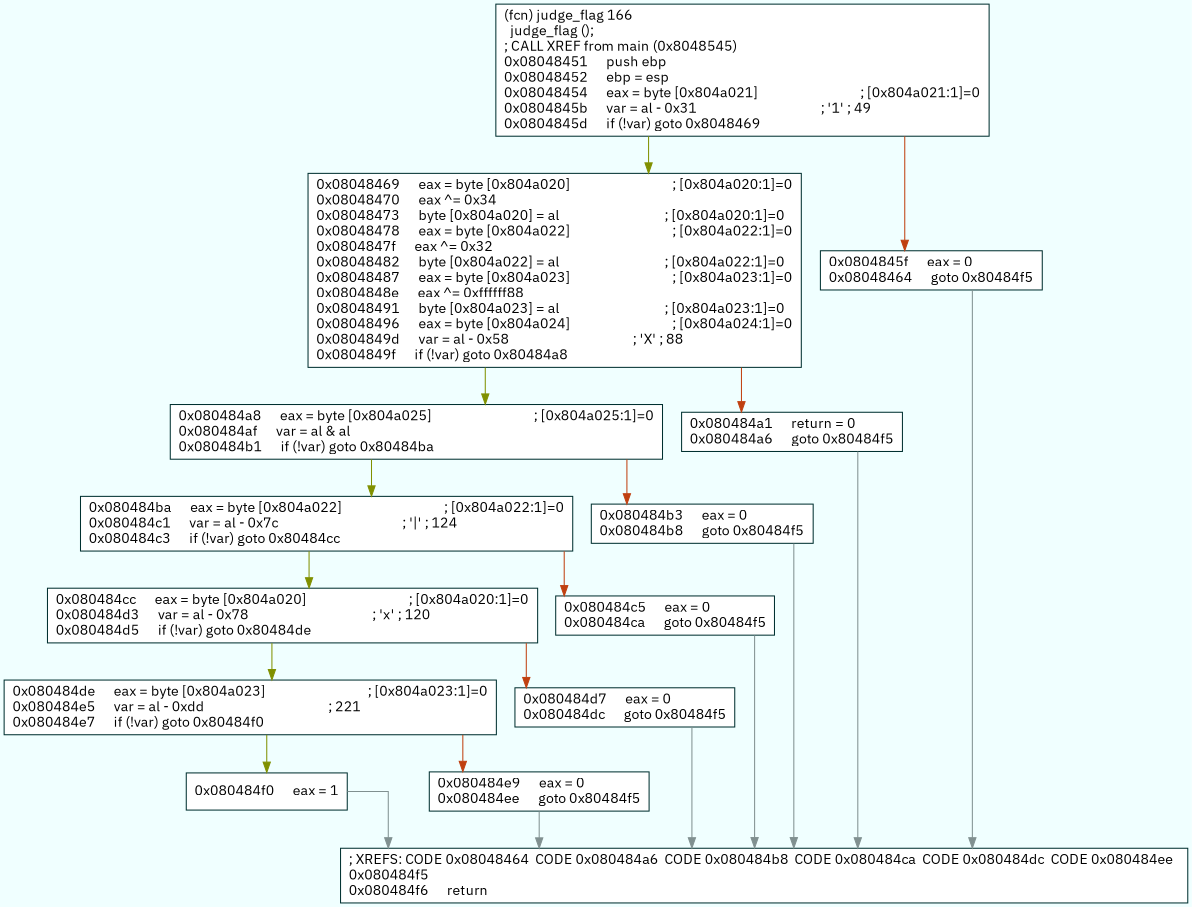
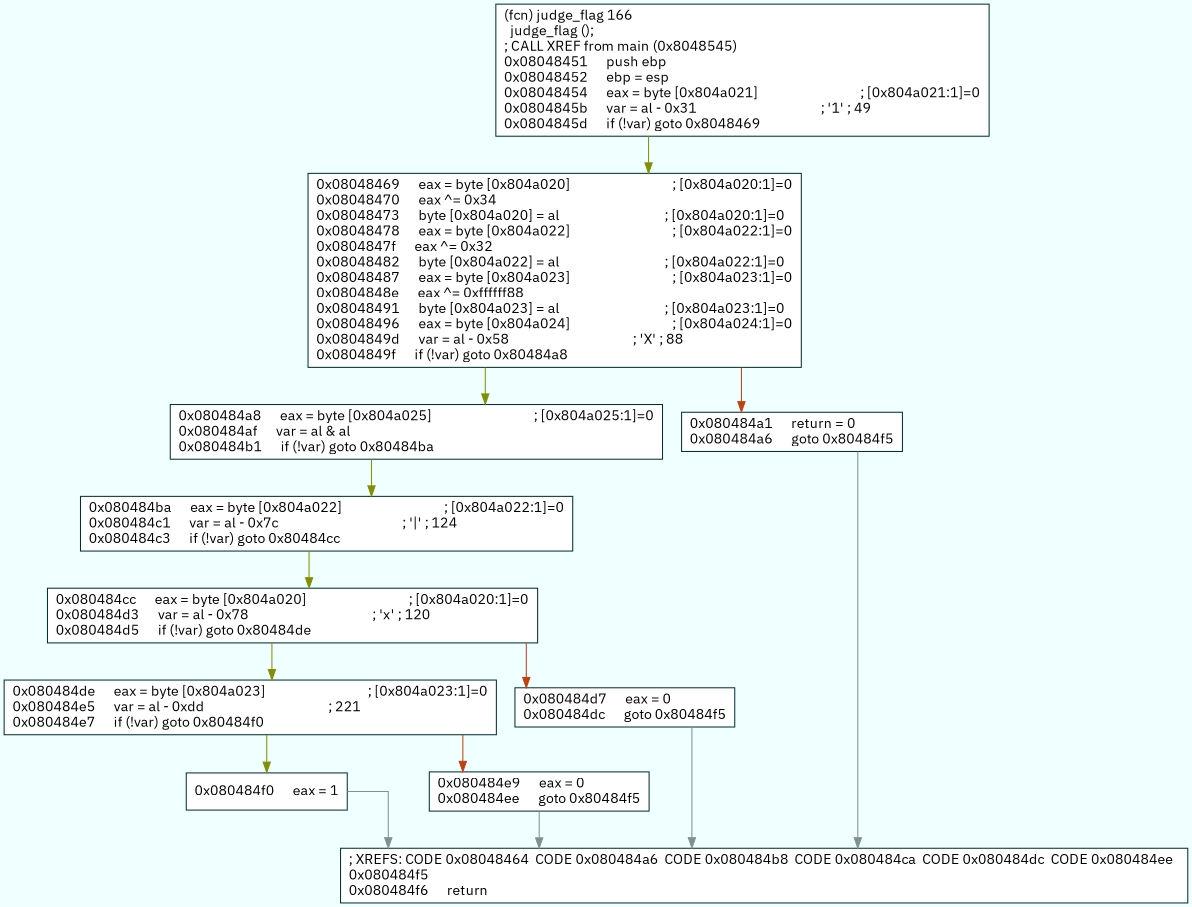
node "0x0804845f      eax = 0 0x08048464      goto 0x80484f5": removed
node "0x080484b3      eax = 0 0x080484b8      goto 0x80484f5": removed
node "0x080484c5      eax = 0 0x080484ca      goto 0x80484f5": removed
